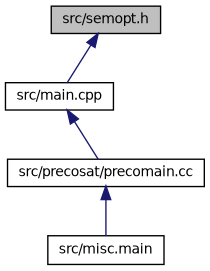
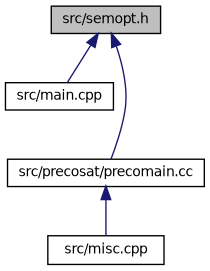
edge "src/precosat/precomain.cc" -> "src/main.cpp": now "src/precosat/precomain.cc" -> "src/semopt.h"
node "src/misc.main": label "src/misc.main" -> "src/misc.cpp"
